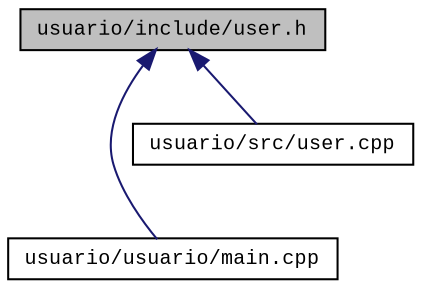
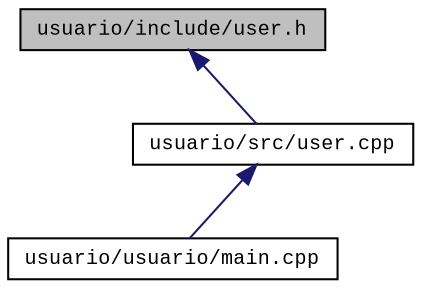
edge "usuario/usuario/main.cpp" -> "usuario/include/user.h": now "usuario/usuario/main.cpp" -> "usuario/src/user.cpp"
